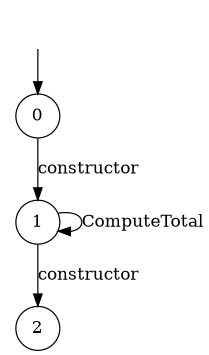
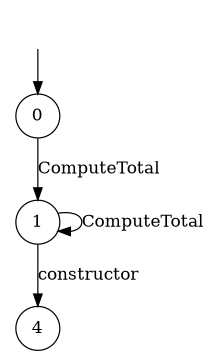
edge "0" -> "1": label "constructor" -> "ComputeTotal"
node "2": label "2" -> "4"
